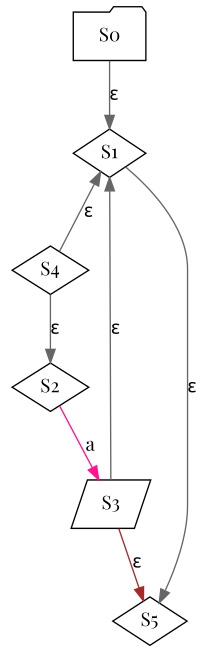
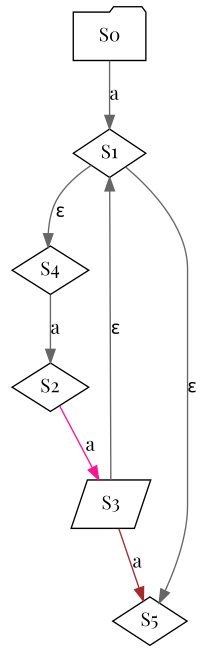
edge "S0" -> "S1": label "ε" -> "a"
edge "S4" -> "S1": reversed
edge "S4" -> "S2": label "ε" -> "a"
edge "S3" -> "S5": label "ε" -> "a"
